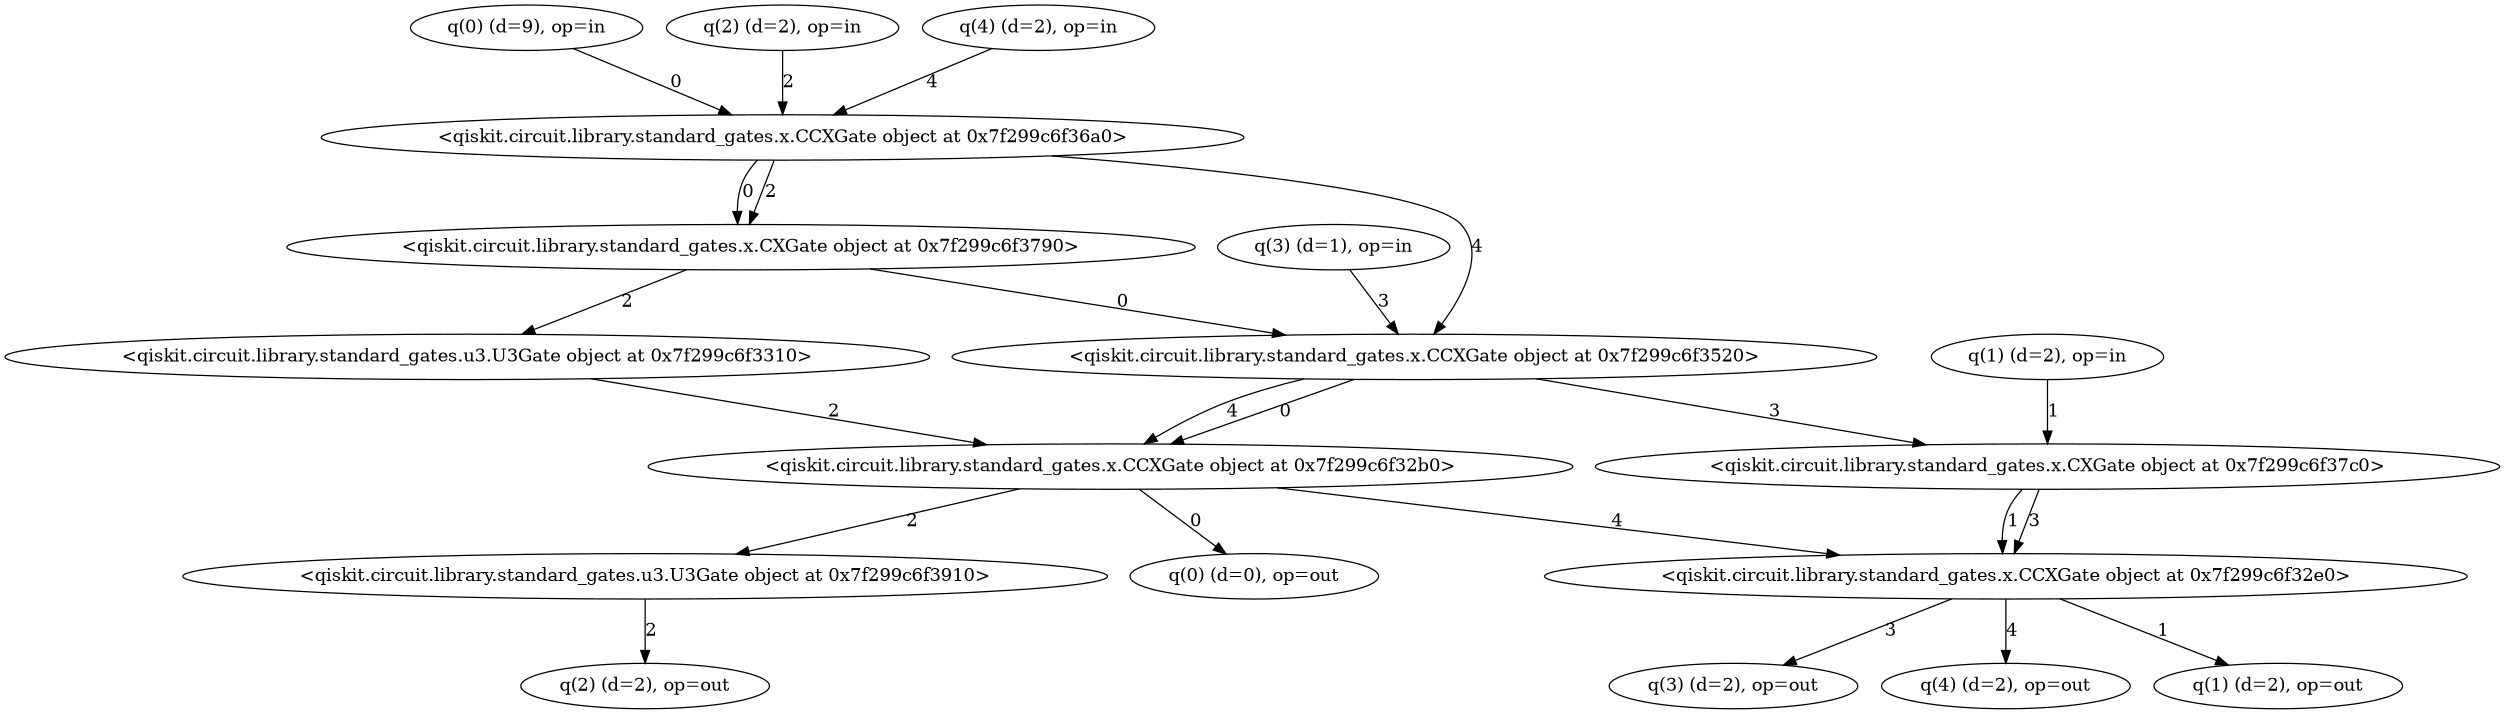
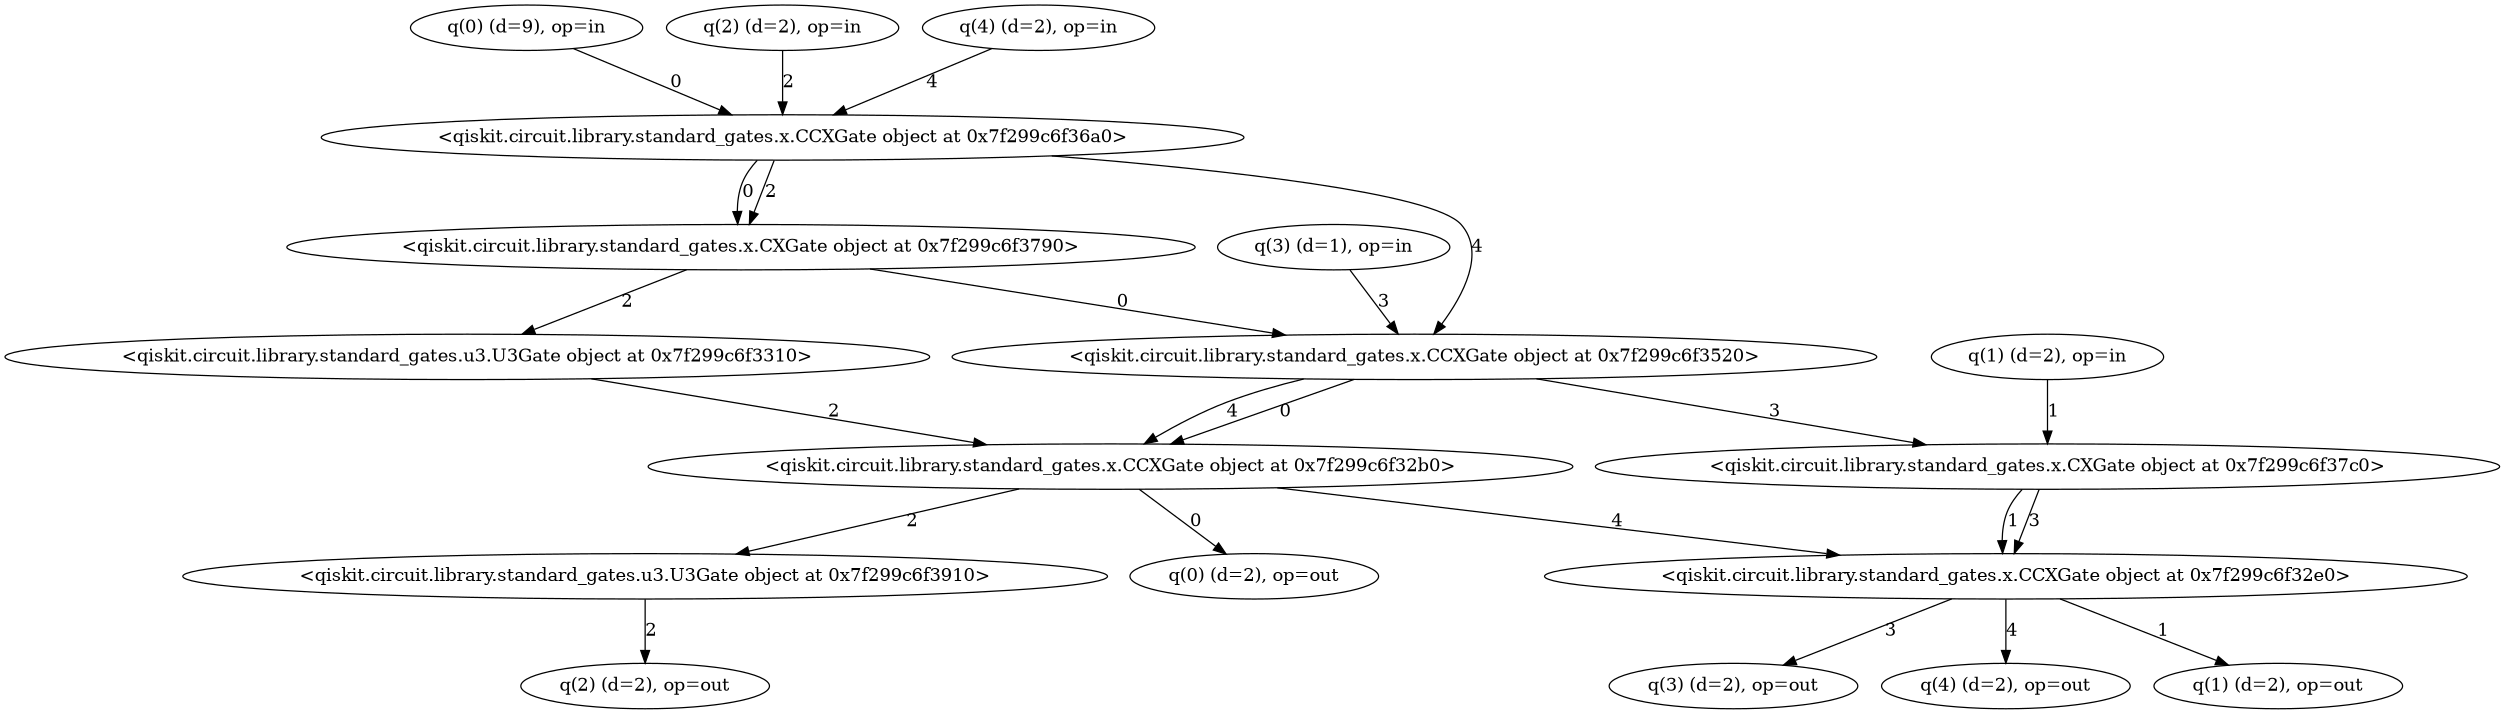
node "q(0) (d=0), op=out": label "q(0) (d=0), op=out" -> "q(0) (d=2), op=out"
